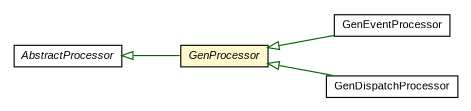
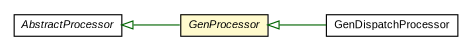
node "GenEventProcessor": removed
